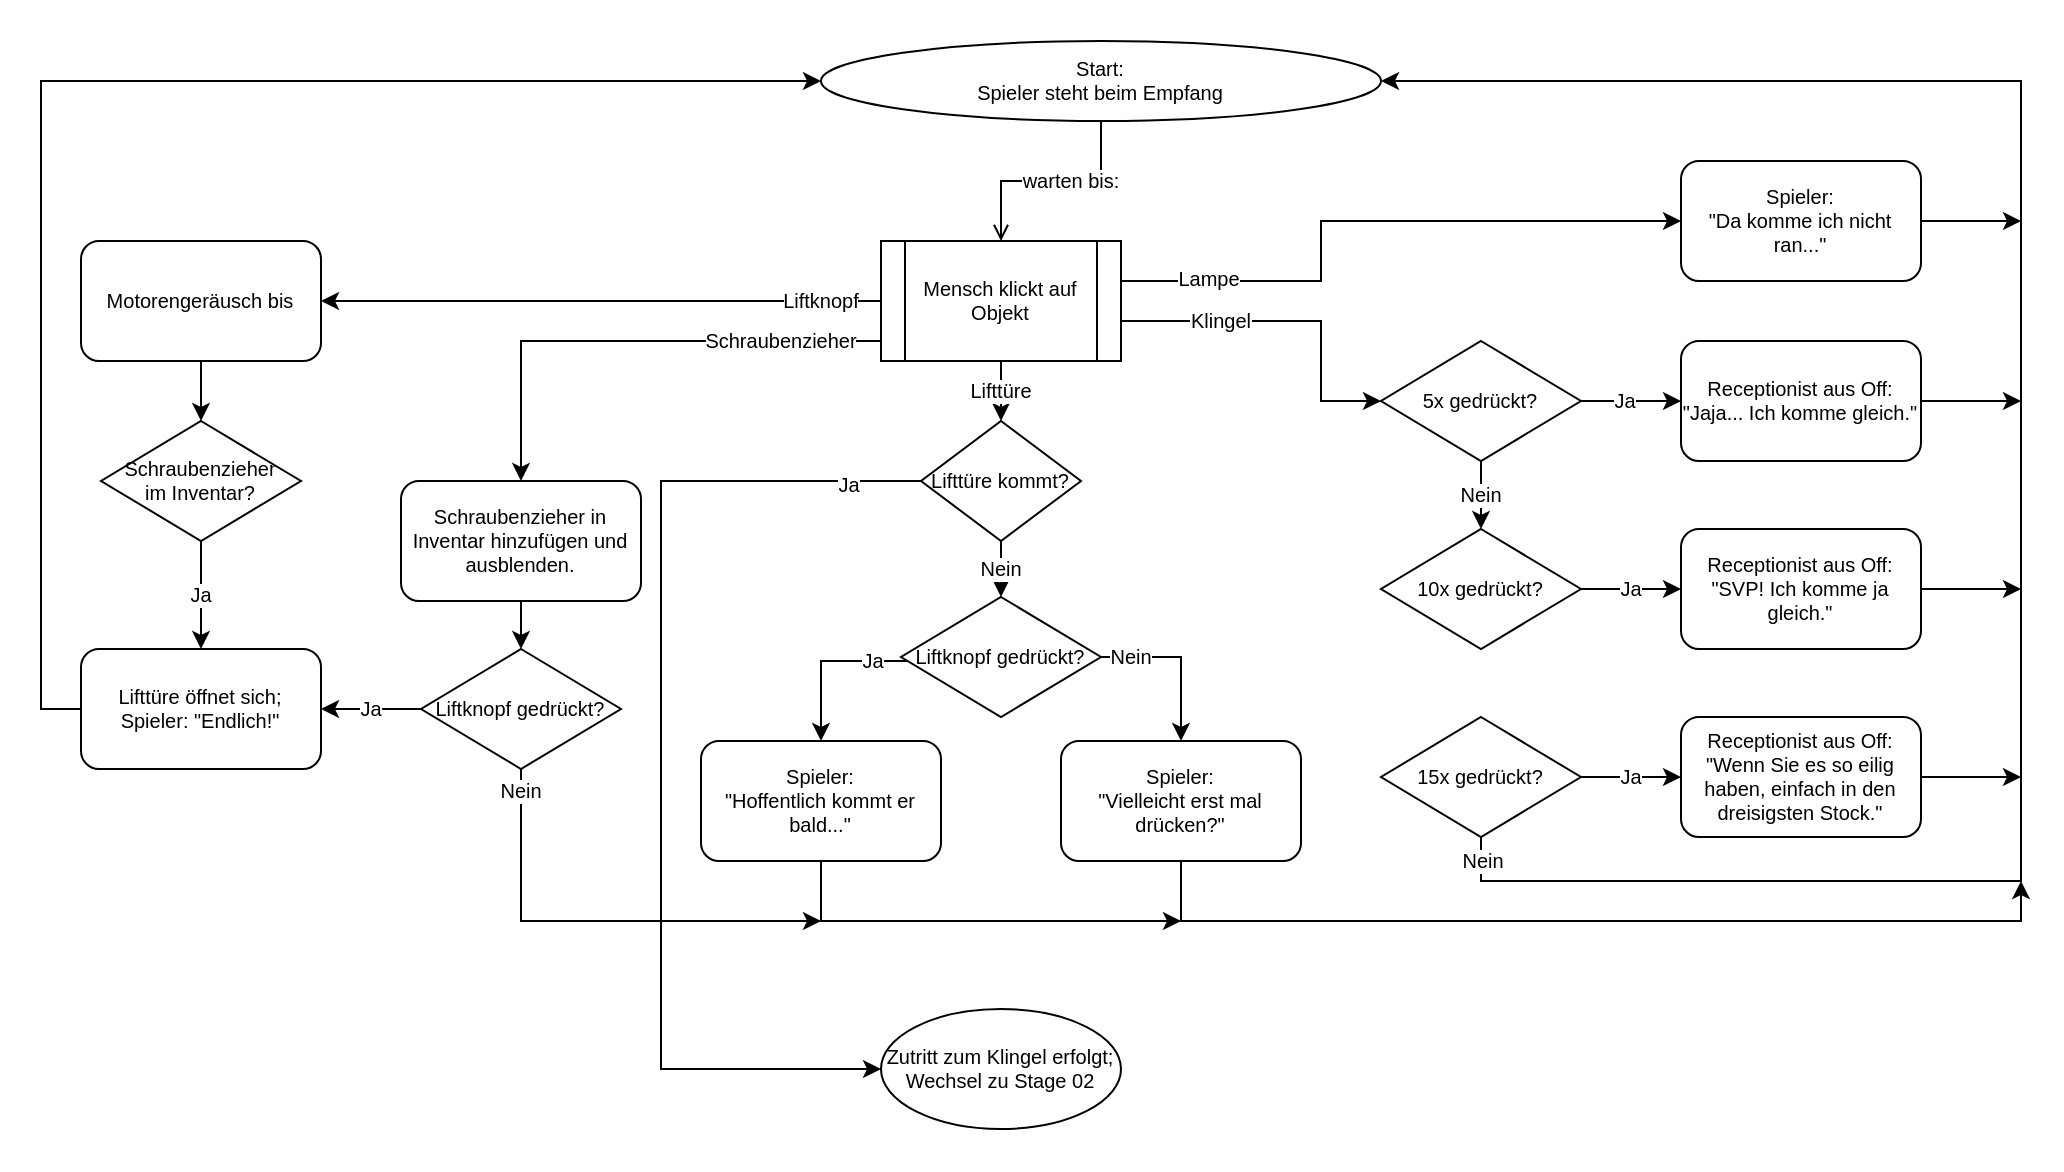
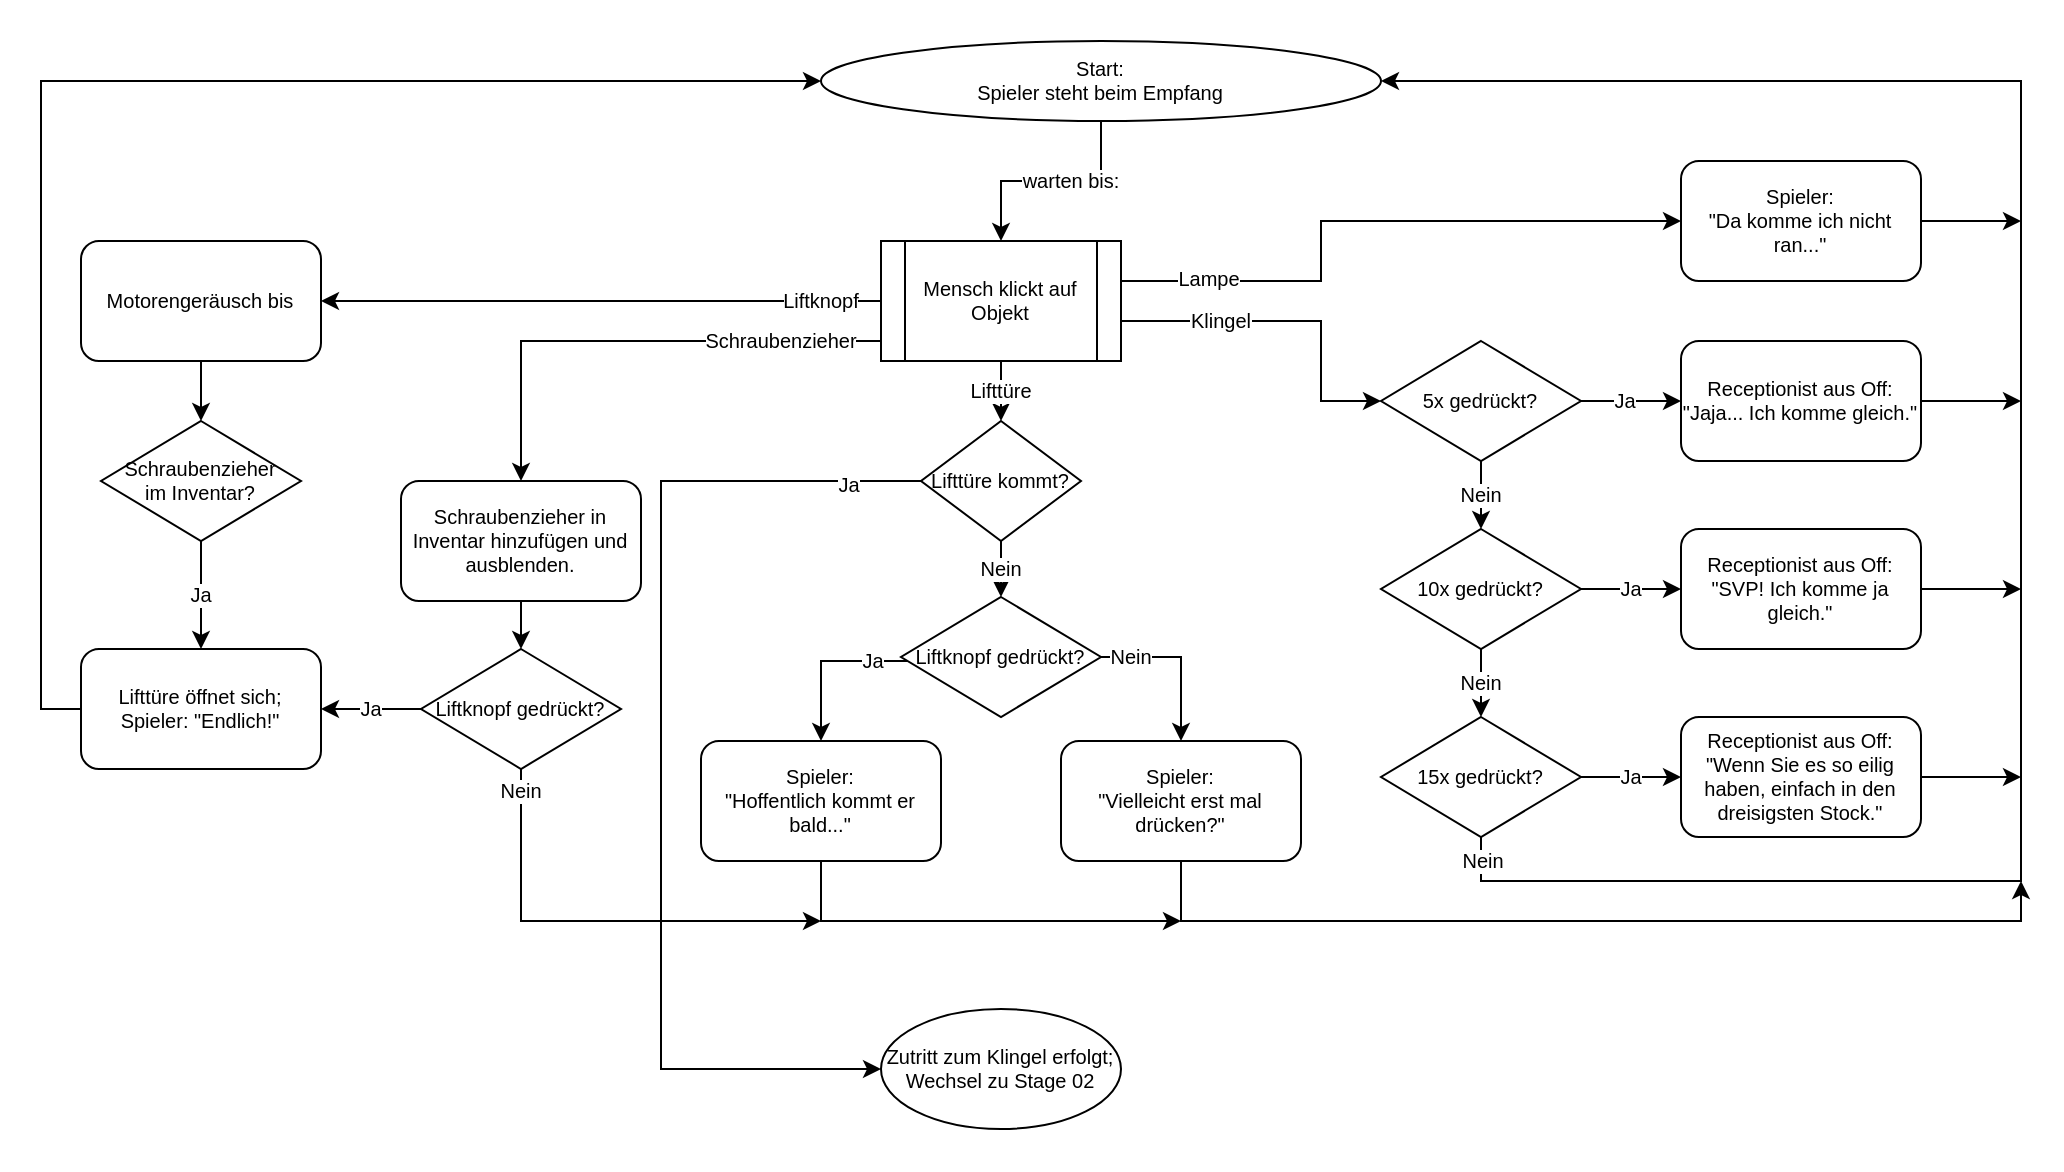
edge "Start:Spieler steht beim Empfang" -> "Mensch klickt auf Objekt": arrowhead open -> classic
edge "10x gedrückt?" -> "15x gedrückt?": added, label "Nein"
